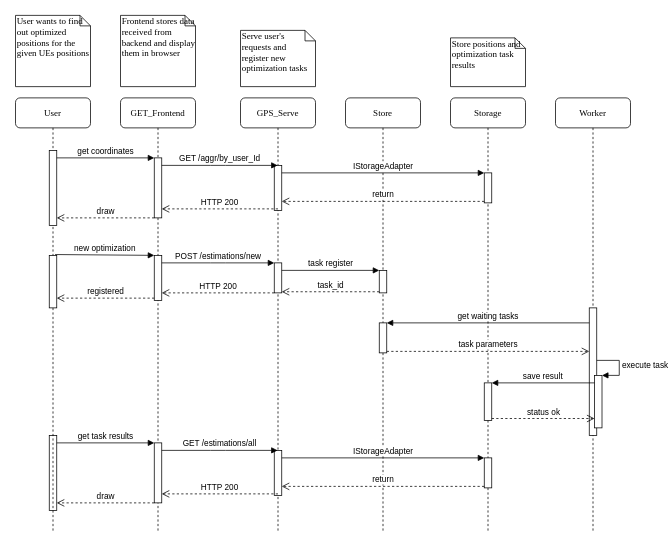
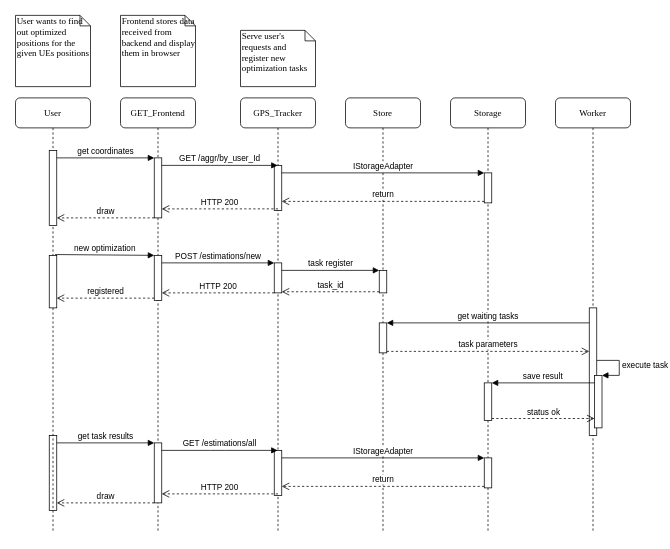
node "Store positions and optimization task results": removed
node "GPS_Serve": label "GPS_Serve" -> "GPS_Tracker"
